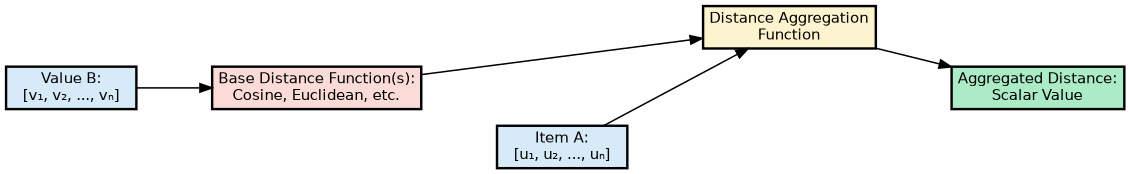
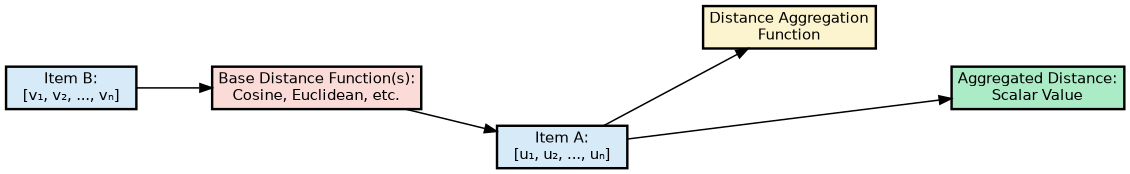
edge "Distance Aggregation Function" -> "Aggregated Distance: Scalar Value": now "Item A: [u₁, u₂, ..., uₙ]" -> "Aggregated Distance: Scalar Value"
edge "Base Distance Function(s): Cosine, Euclidean, etc." -> "Distance Aggregation Function": now "Base Distance Function(s): Cosine, Euclidean, etc." -> "Item A: [u₁, u₂, ..., uₙ]"
node "Value B: [v₁, v₂, ..., vₙ]": label "Value B: [v₁, v₂, ..., vₙ]" -> "Item B: [v₁, v₂, ..., vₙ]"
